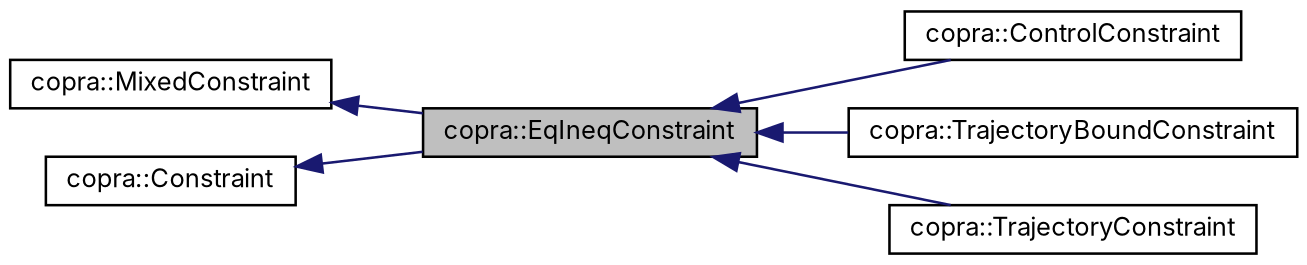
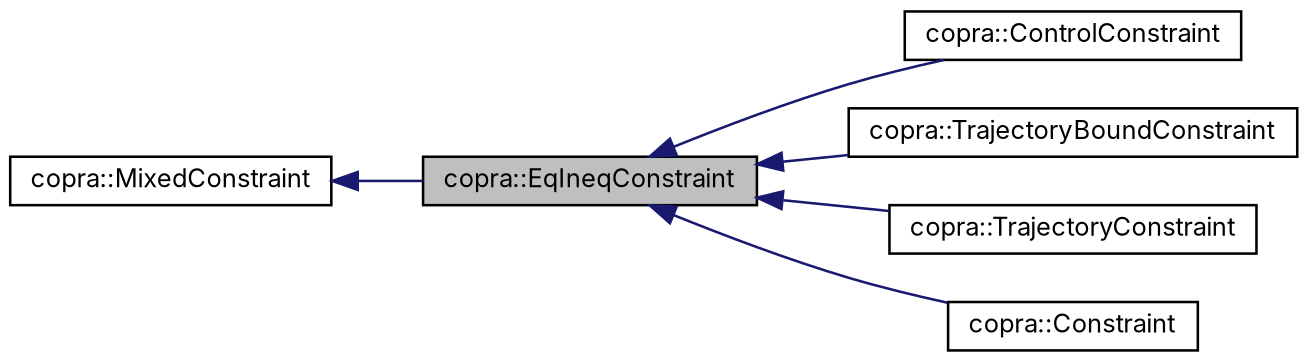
edge "copra::EqIneqConstraint" -> "copra::Constraint": reversed
